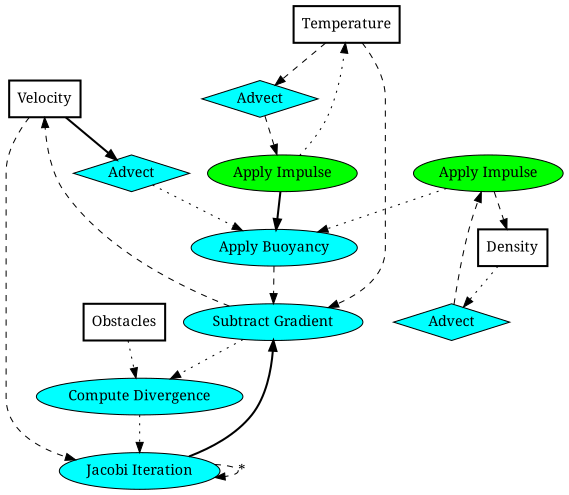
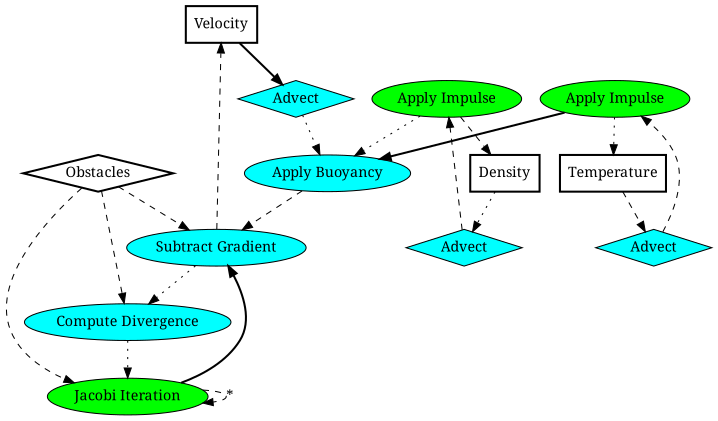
edge "Temperature" -> "Subtract Gradient": now "Obstacles" -> "Subtract Gradient"
edge "Velocity" -> "Jacobi Iteration": now "Obstacles" -> "Jacobi Iteration"
node "Obstacles": shape box -> diamond
edge "Obstacles" -> "Compute Divergence": style dotted -> dashed
node "Jacobi Iteration": fillcolor cyan -> green
